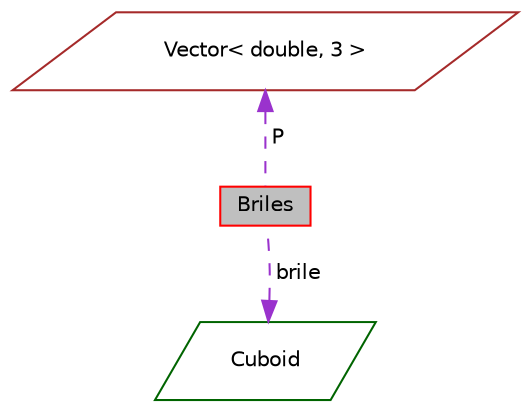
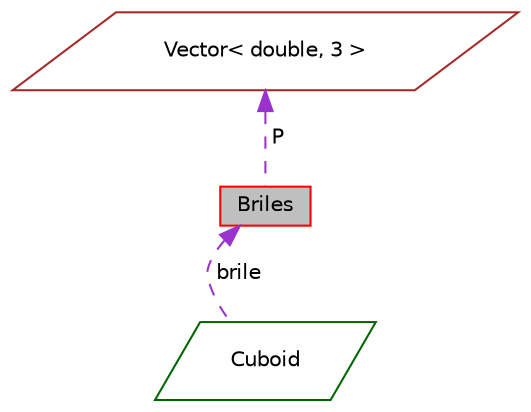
edge "Briles" -> "Cuboid": reversed
